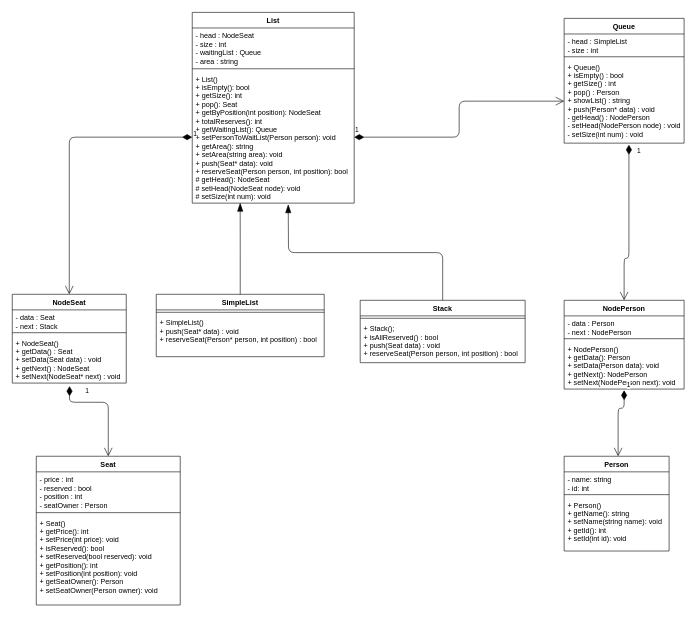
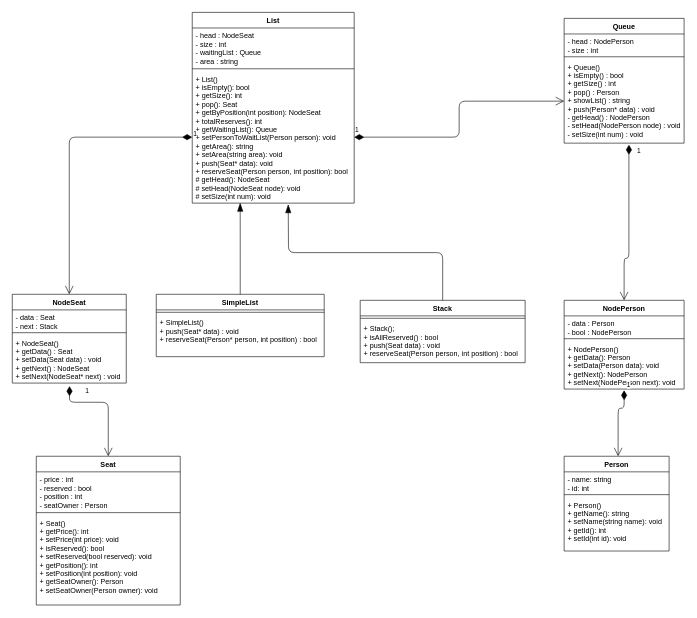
node "- head : SimpleList - size : int": label "- head : SimpleList - size : int" -> "- head : NodePerson - size : int"
node "- data : Person - next : NodePerson": label "- data : Person - next : NodePerson" -> "- data : Person - bool : NodePerson"
